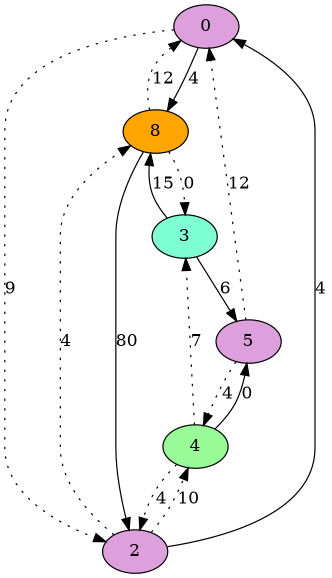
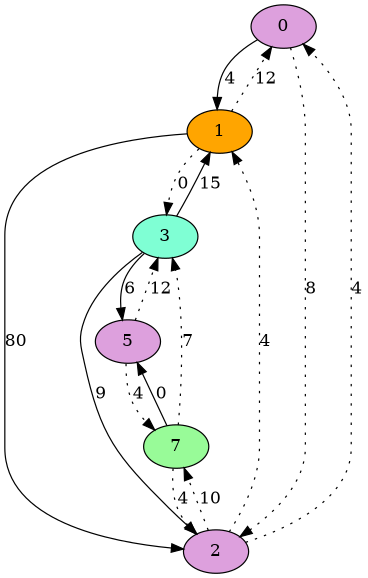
node "8": label "8" -> "1"
edge "5" -> "0": now "5" -> "3"
edge "0" -> "2": label "9" -> "8"
edge "2" -> "0": style solid -> dotted
edge "3" -> "2": added, label "9"
node "4": label "4" -> "7"
